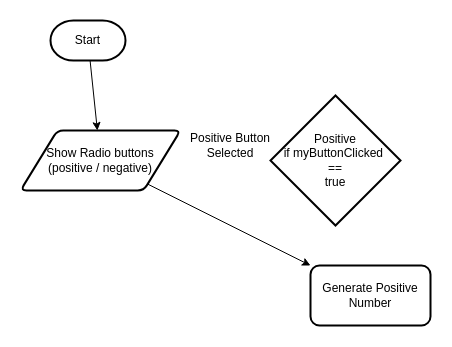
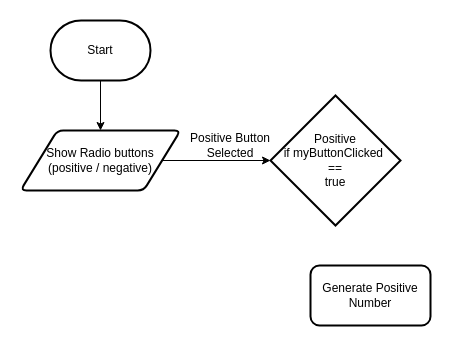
node "Start": size 75x40 -> 100x60
edge "Show Radio buttons (positive / negative)" -> "Generate Positive Number": now "Show Radio buttons (positive / negative)" -> "Positive if myButtonClicked == true"
